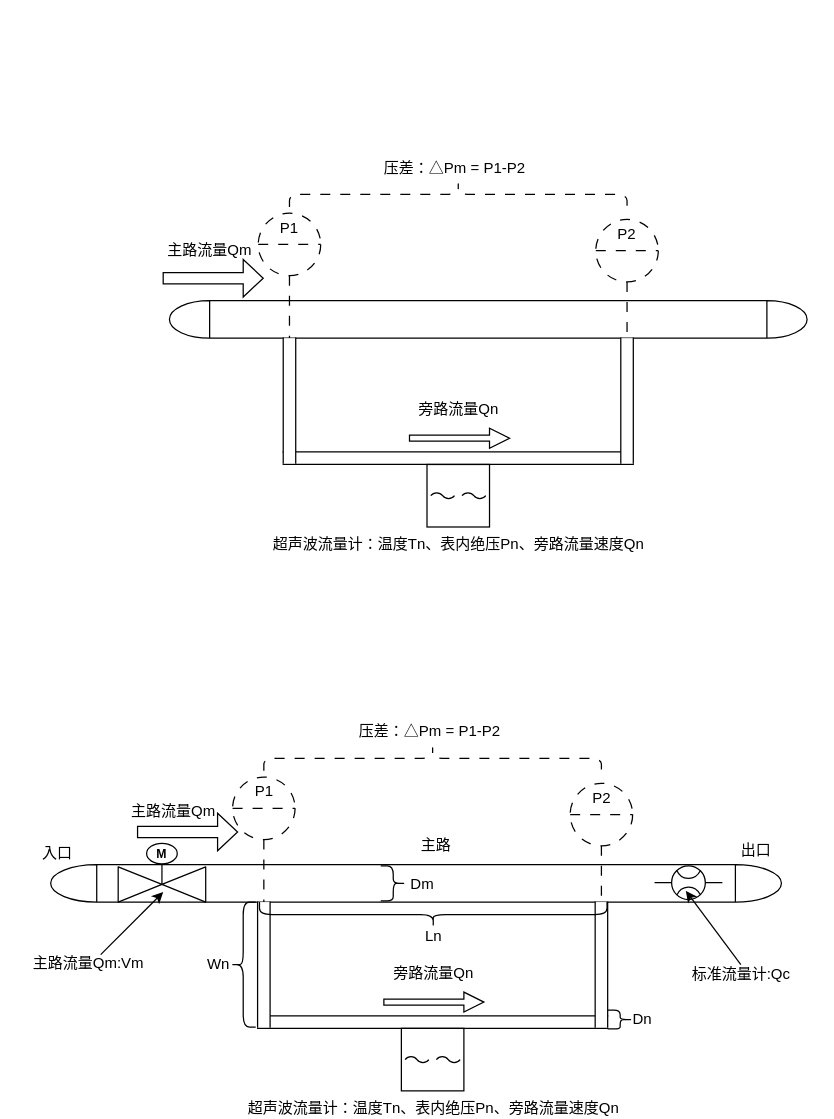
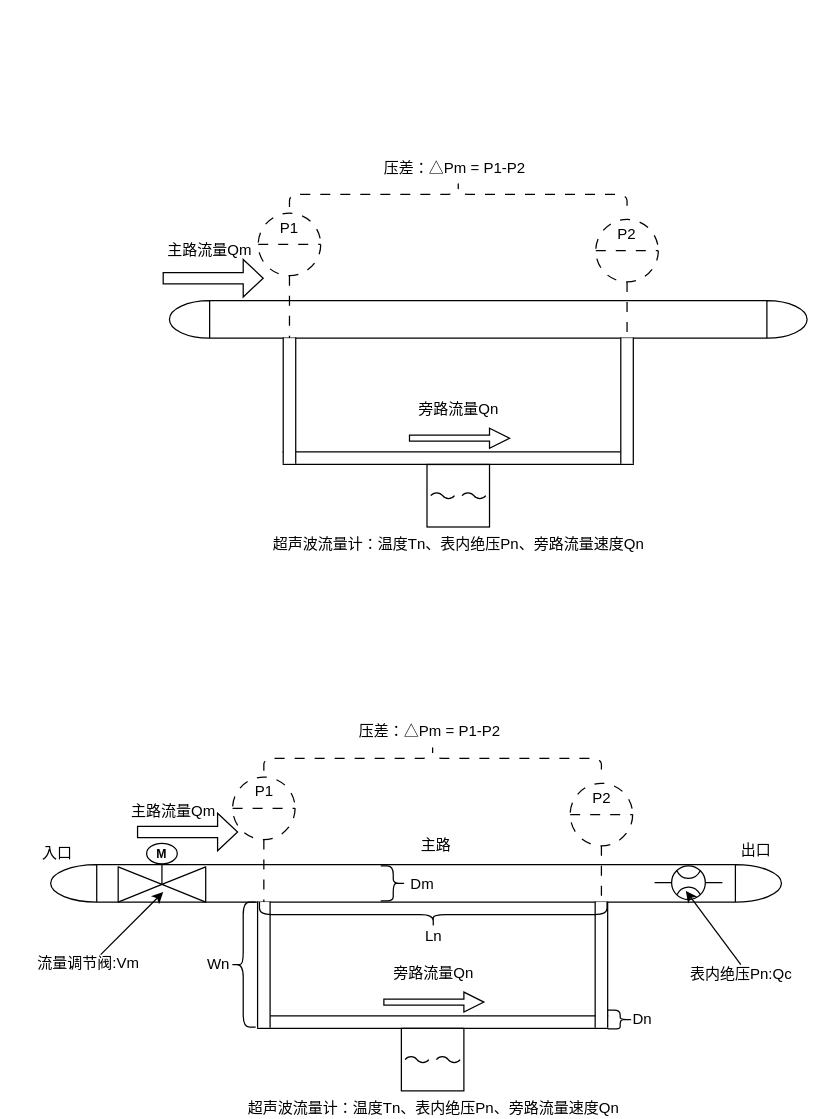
node "主路流量Qm:Vm": label "主路流量Qm:Vm" -> "流量调节阀:Vm"
node "标准流量计:Qc": label "标准流量计:Qc" -> "表内绝压Pn:Qc"
